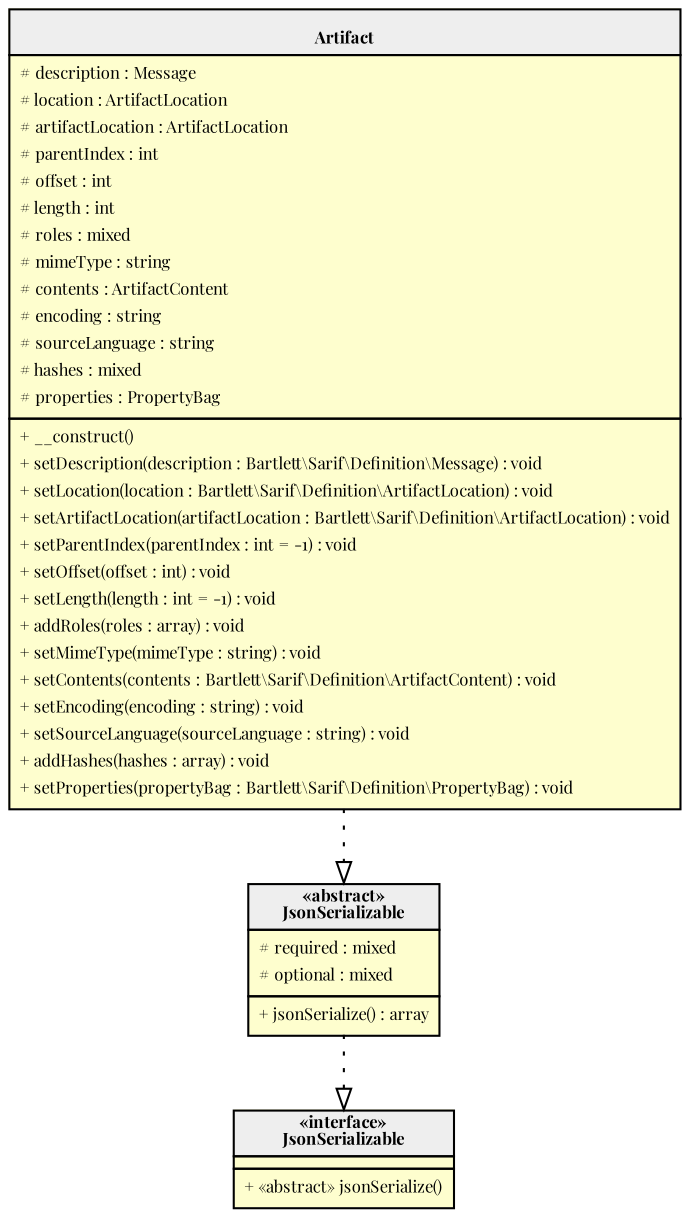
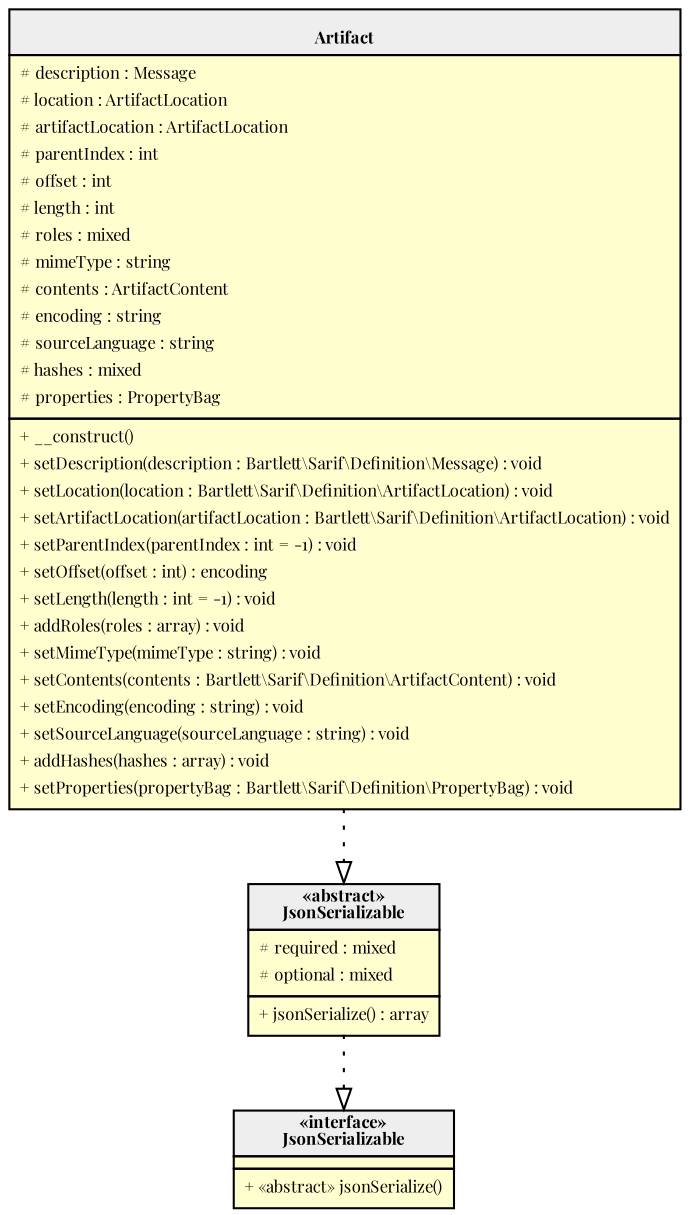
node "Artifact": text "+ setOffset(offset : int) : void" -> "+ setOffset(offset : int) : encoding"
